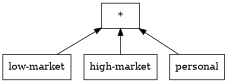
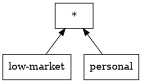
node "high-market": removed
